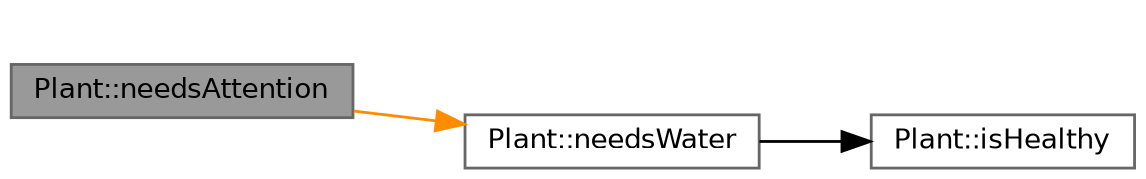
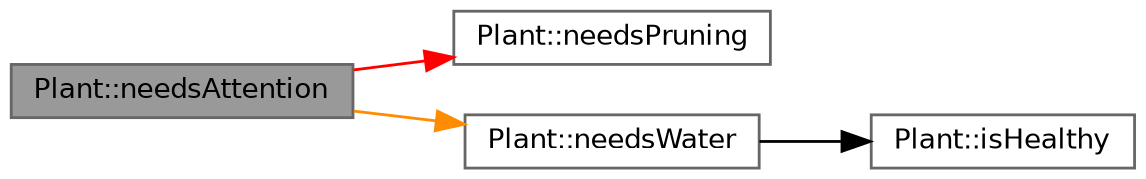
node "Plant::needsPruning": added
